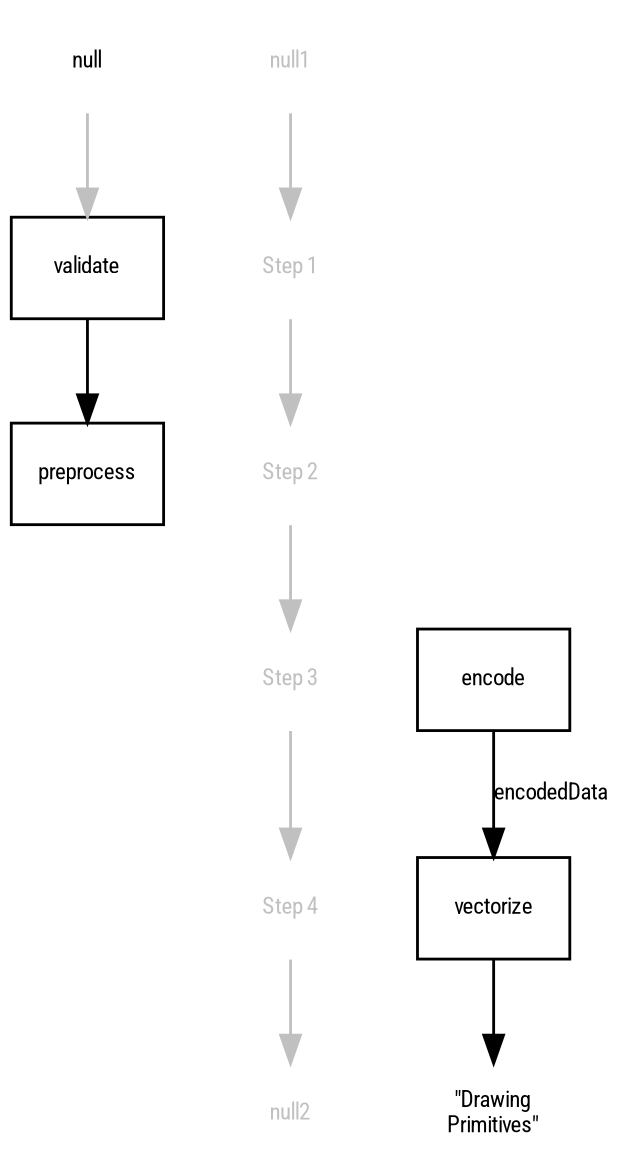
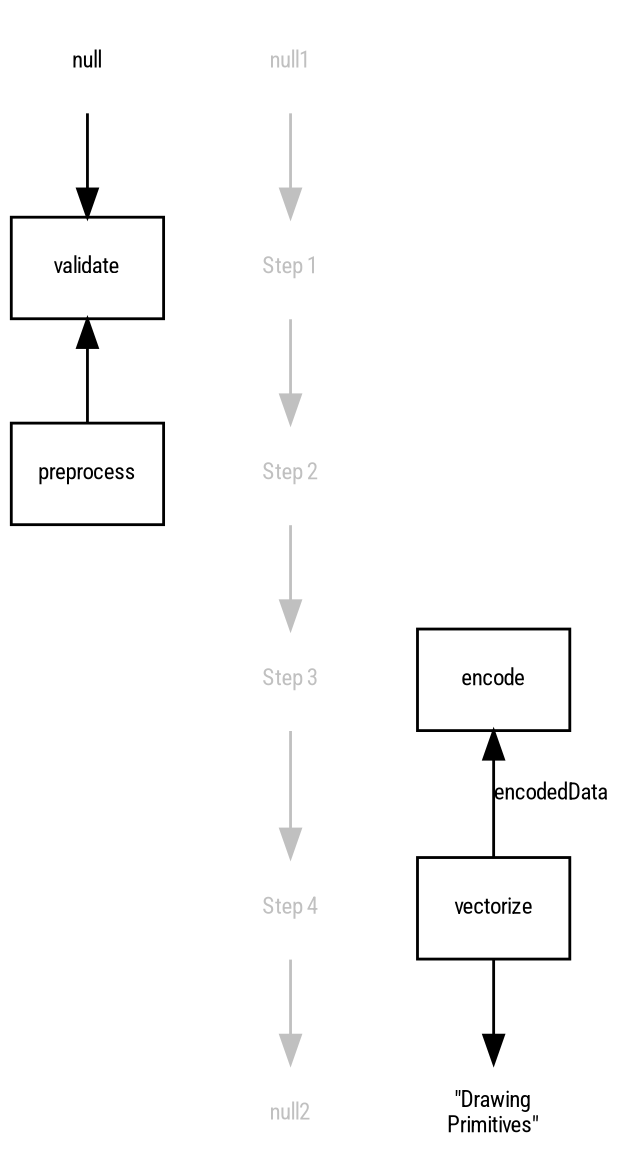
edge "null" -> "validate": color gray -> black
edge "validate" -> "preprocess": reversed
edge "encode" -> "vectorize": reversed
